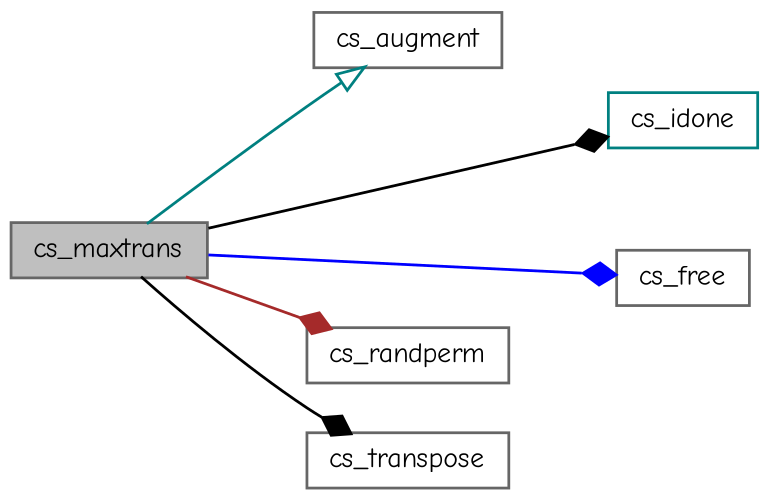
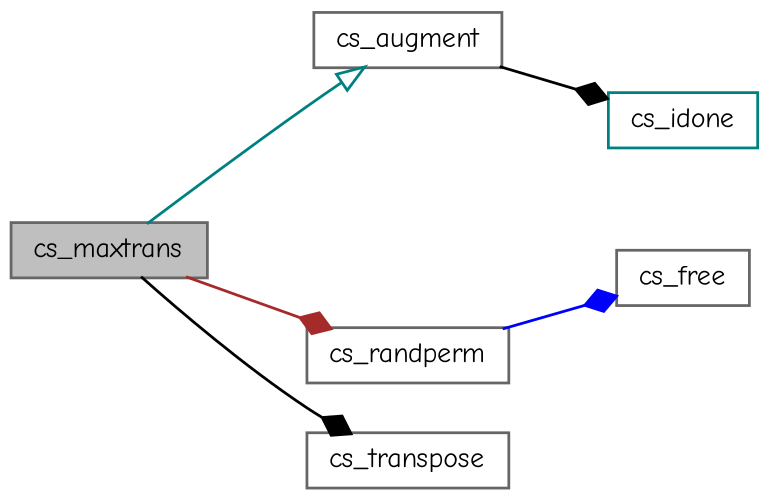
edge "cs_maxtrans" -> "cs_idone": now "cs_augment" -> "cs_idone"
edge "cs_maxtrans" -> "cs_free": now "cs_randperm" -> "cs_free"
